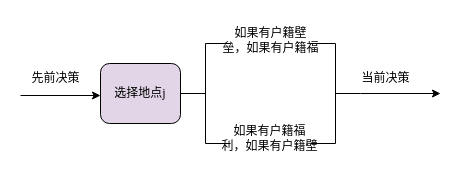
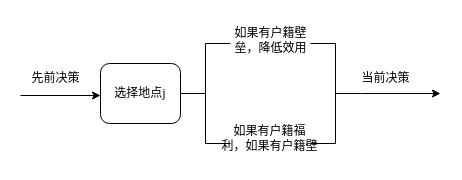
node "如果有户籍壁 垒，如果有户籍福": label "如果有户籍壁 垒，如果有户籍福" -> "如果有户籍壁 垒，降低效用"
node "选择地点j": fillcolor #e1d5e7 -> #ffffff
